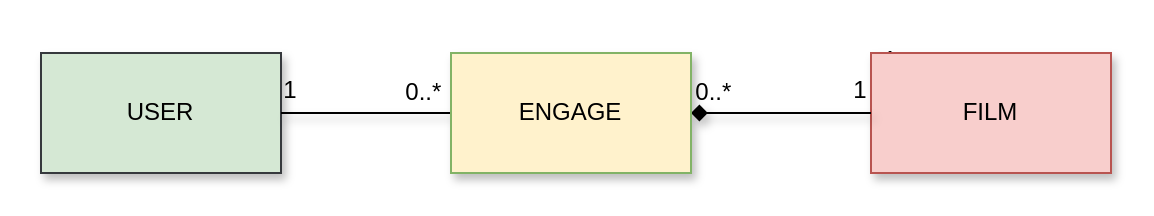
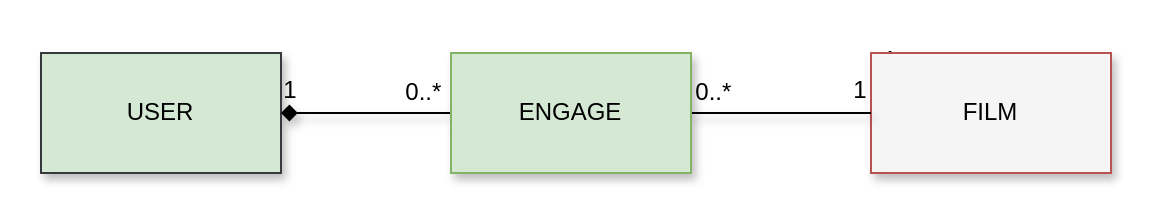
edge "USER" -- "ENGAGE": arrowhead none -> diamond
node "ENGAGE": fillcolor #fff2cc -> #d5e8d4
edge "FILM" -> "ENGAGE": arrowhead diamond -> none
node "FILM": fillcolor #f8cecc -> #f5f5f5
